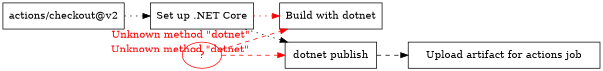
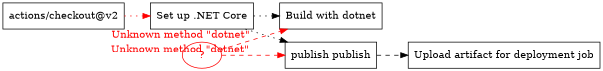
edge "actions/checkout@v2" -> "Set up .NET Core": color black -> red
edge "Set up .NET Core" -> "Build with dotnet": color red -> black
node "dotnet publish": label "dotnet publish" -> "publish publish"
node "Upload artifact for actions job": label "Upload artifact for actions job" -> "Upload artifact for deployment job"
